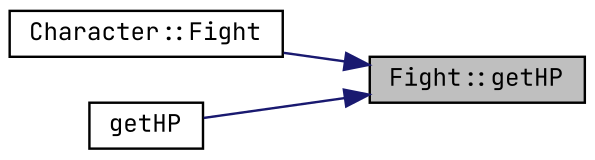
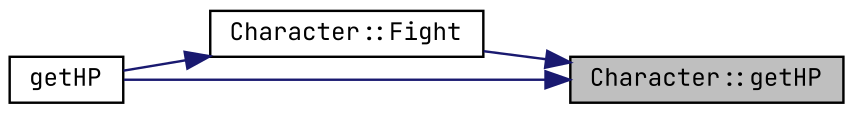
edge "getHP" -> "Character::Fight": added
node "Fight::getHP": label "Fight::getHP" -> "Character::getHP"
